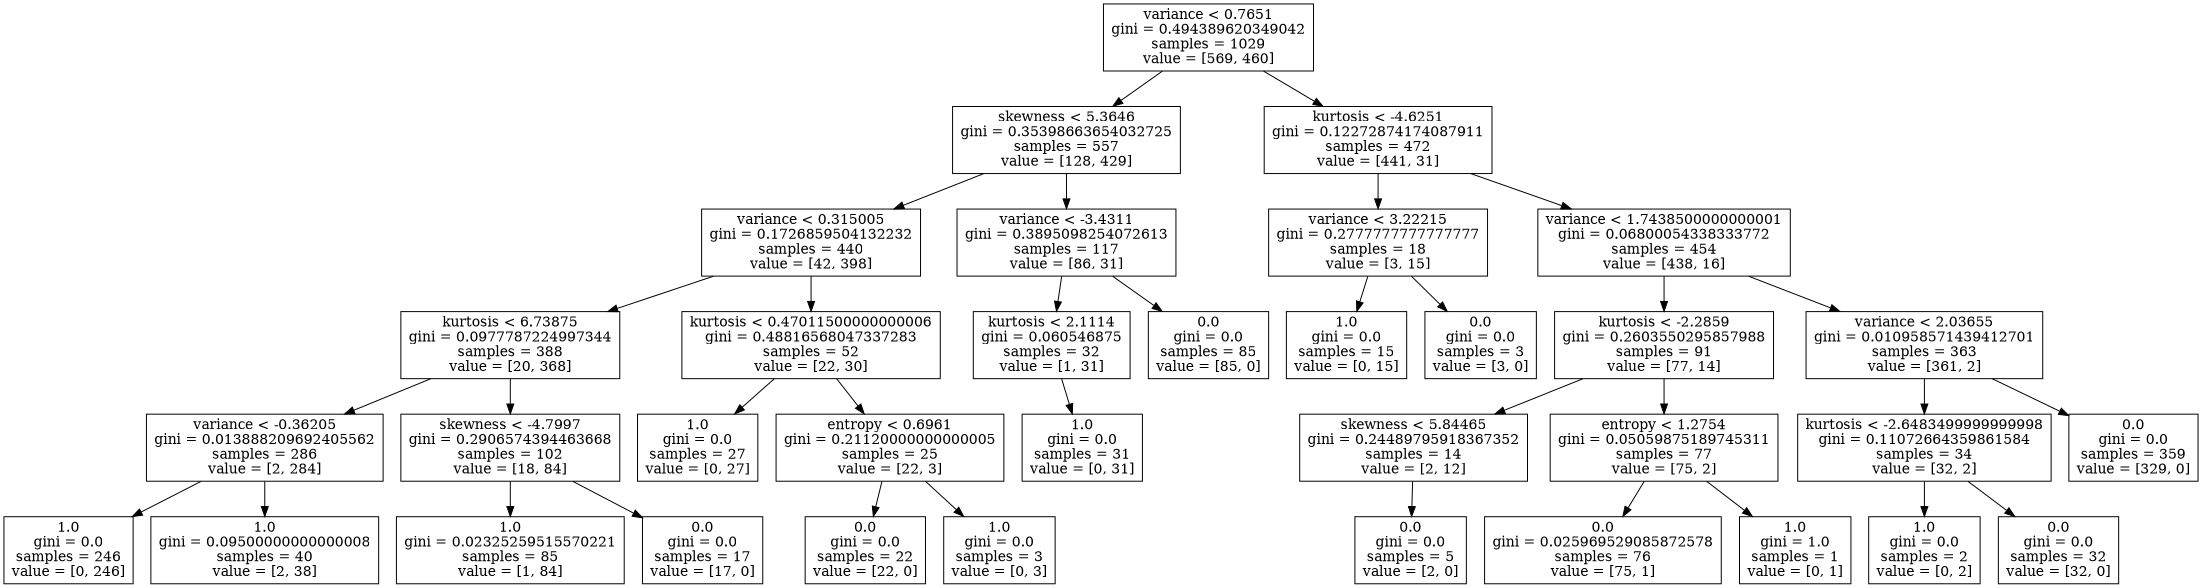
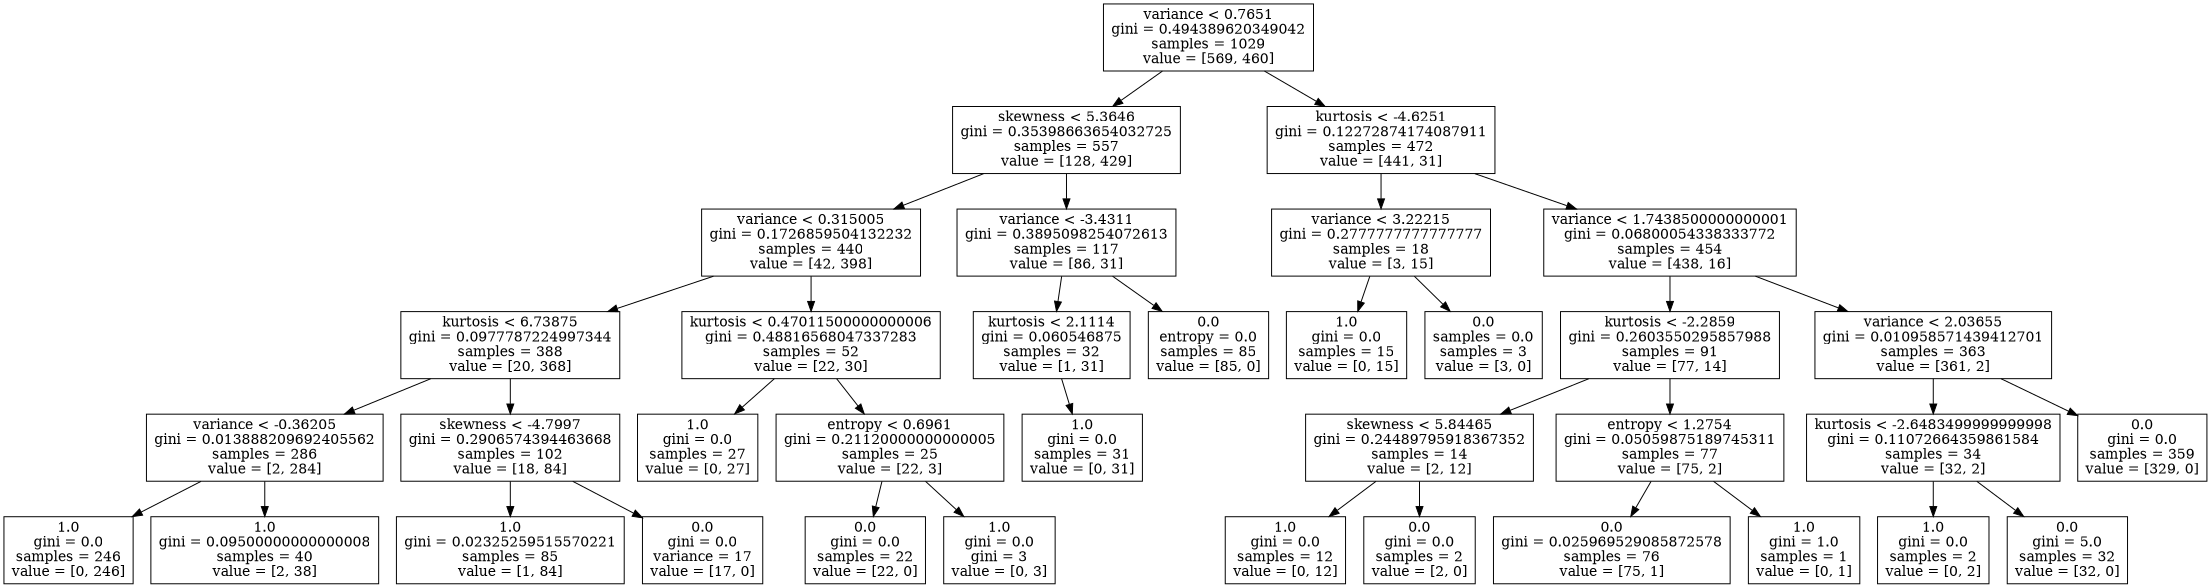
node "0.0 gini = 0.0 samples = 85 value = [85, 0]": label "0.0 gini = 0.0 samples = 85 value = [85, 0]" -> "0.0 entropy = 0.0 samples = 85 value = [85, 0]"
node "0.0 gini = 0.0 samples = 3 value = [3, 0]": label "0.0 gini = 0.0 samples = 3 value = [3, 0]" -> "0.0 samples = 0.0 samples = 3 value = [3, 0]"
node "0.0 gini = 0.0 samples = 17 value = [17, 0]": label "0.0 gini = 0.0 samples = 17 value = [17, 0]" -> "0.0 gini = 0.0 variance = 17 value = [17, 0]"
node "1.0 gini = 0.0 samples = 3 value = [0, 3]": label "1.0 gini = 0.0 samples = 3 value = [0, 3]" -> "1.0 gini = 0.0 gini = 3 value = [0, 3]"
node "1.0 gini = 0.0 samples = 12 value = [0, 12]": added
node "0.0 gini = 0.0 samples = 5 value = [2, 0]": label "0.0 gini = 0.0 samples = 5 value = [2, 0]" -> "0.0 gini = 0.0 samples = 2 value = [2, 0]"
node "0.0 gini = 0.0 samples = 32 value = [32, 0]": label "0.0 gini = 0.0 samples = 32 value = [32, 0]" -> "0.0 gini = 5.0 samples = 32 value = [32, 0]"
